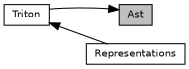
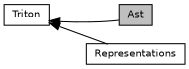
edge "Triton" -> "Ast": reversed
